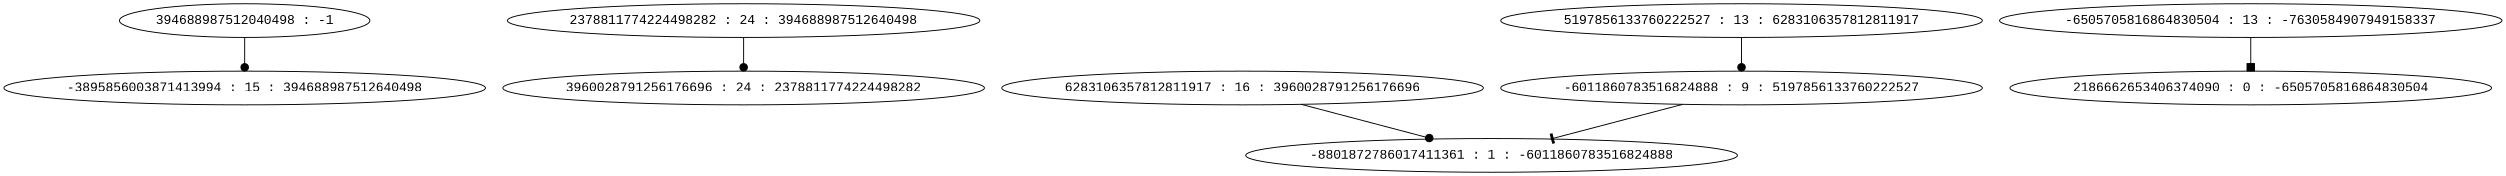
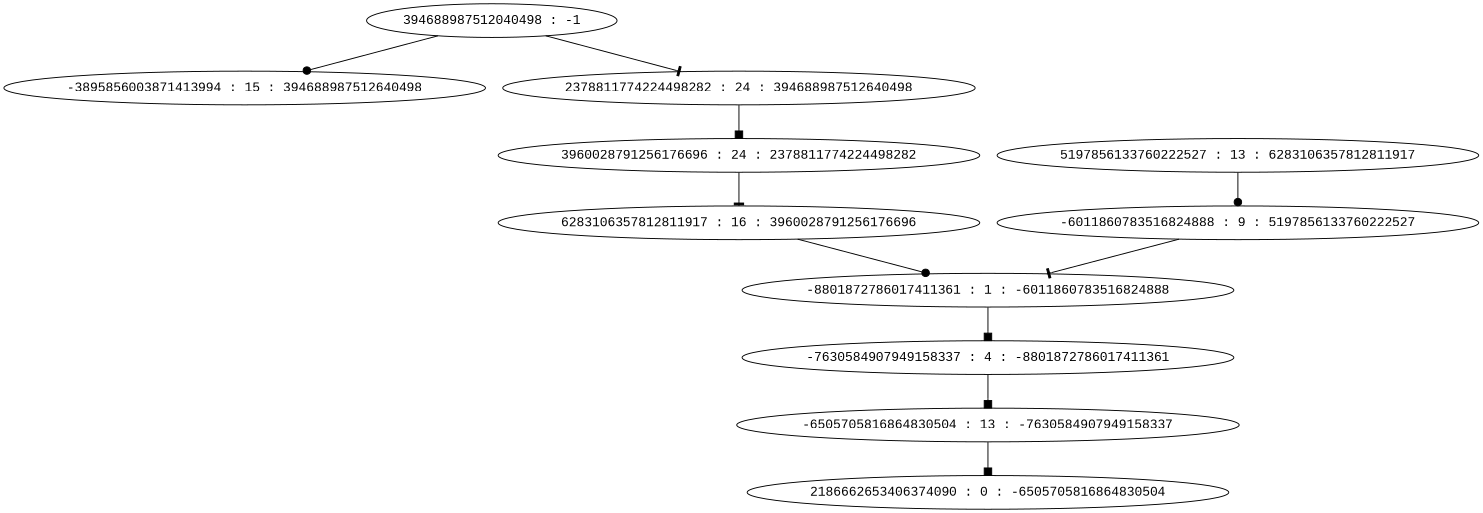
edge "2378811774224498282 : 24 : 394688987512640498" -> "3960028791256176696 : 24 : 2378811774224498282": arrowhead dot -> box
edge "394688987512040498 : -1" -> "2378811774224498282 : 24 : 394688987512640498": added
edge "3960028791256176696 : 24 : 2378811774224498282" -> "6283106357812811917 : 16 : 3960028791256176696": added
node "-7630584907949158337 : 4 : -8801872786017411361": added
